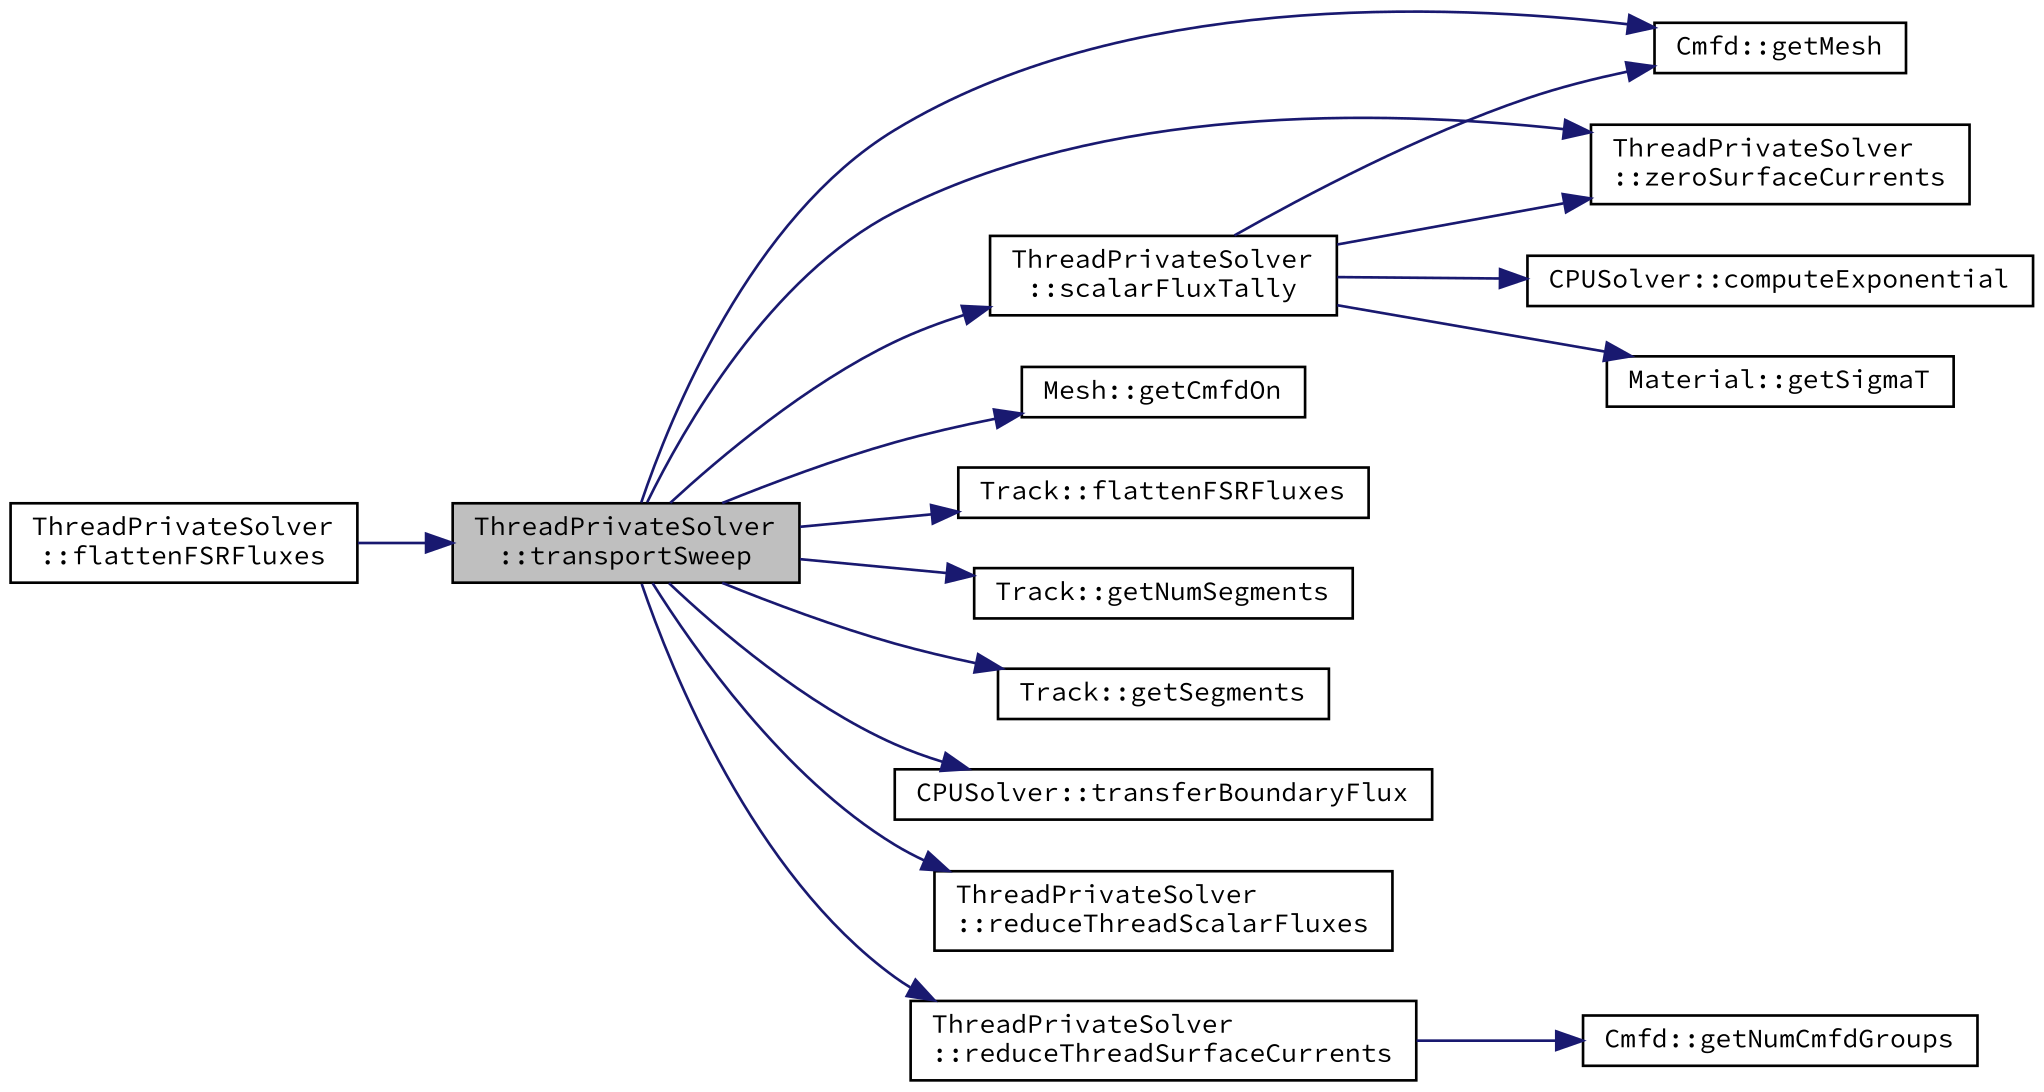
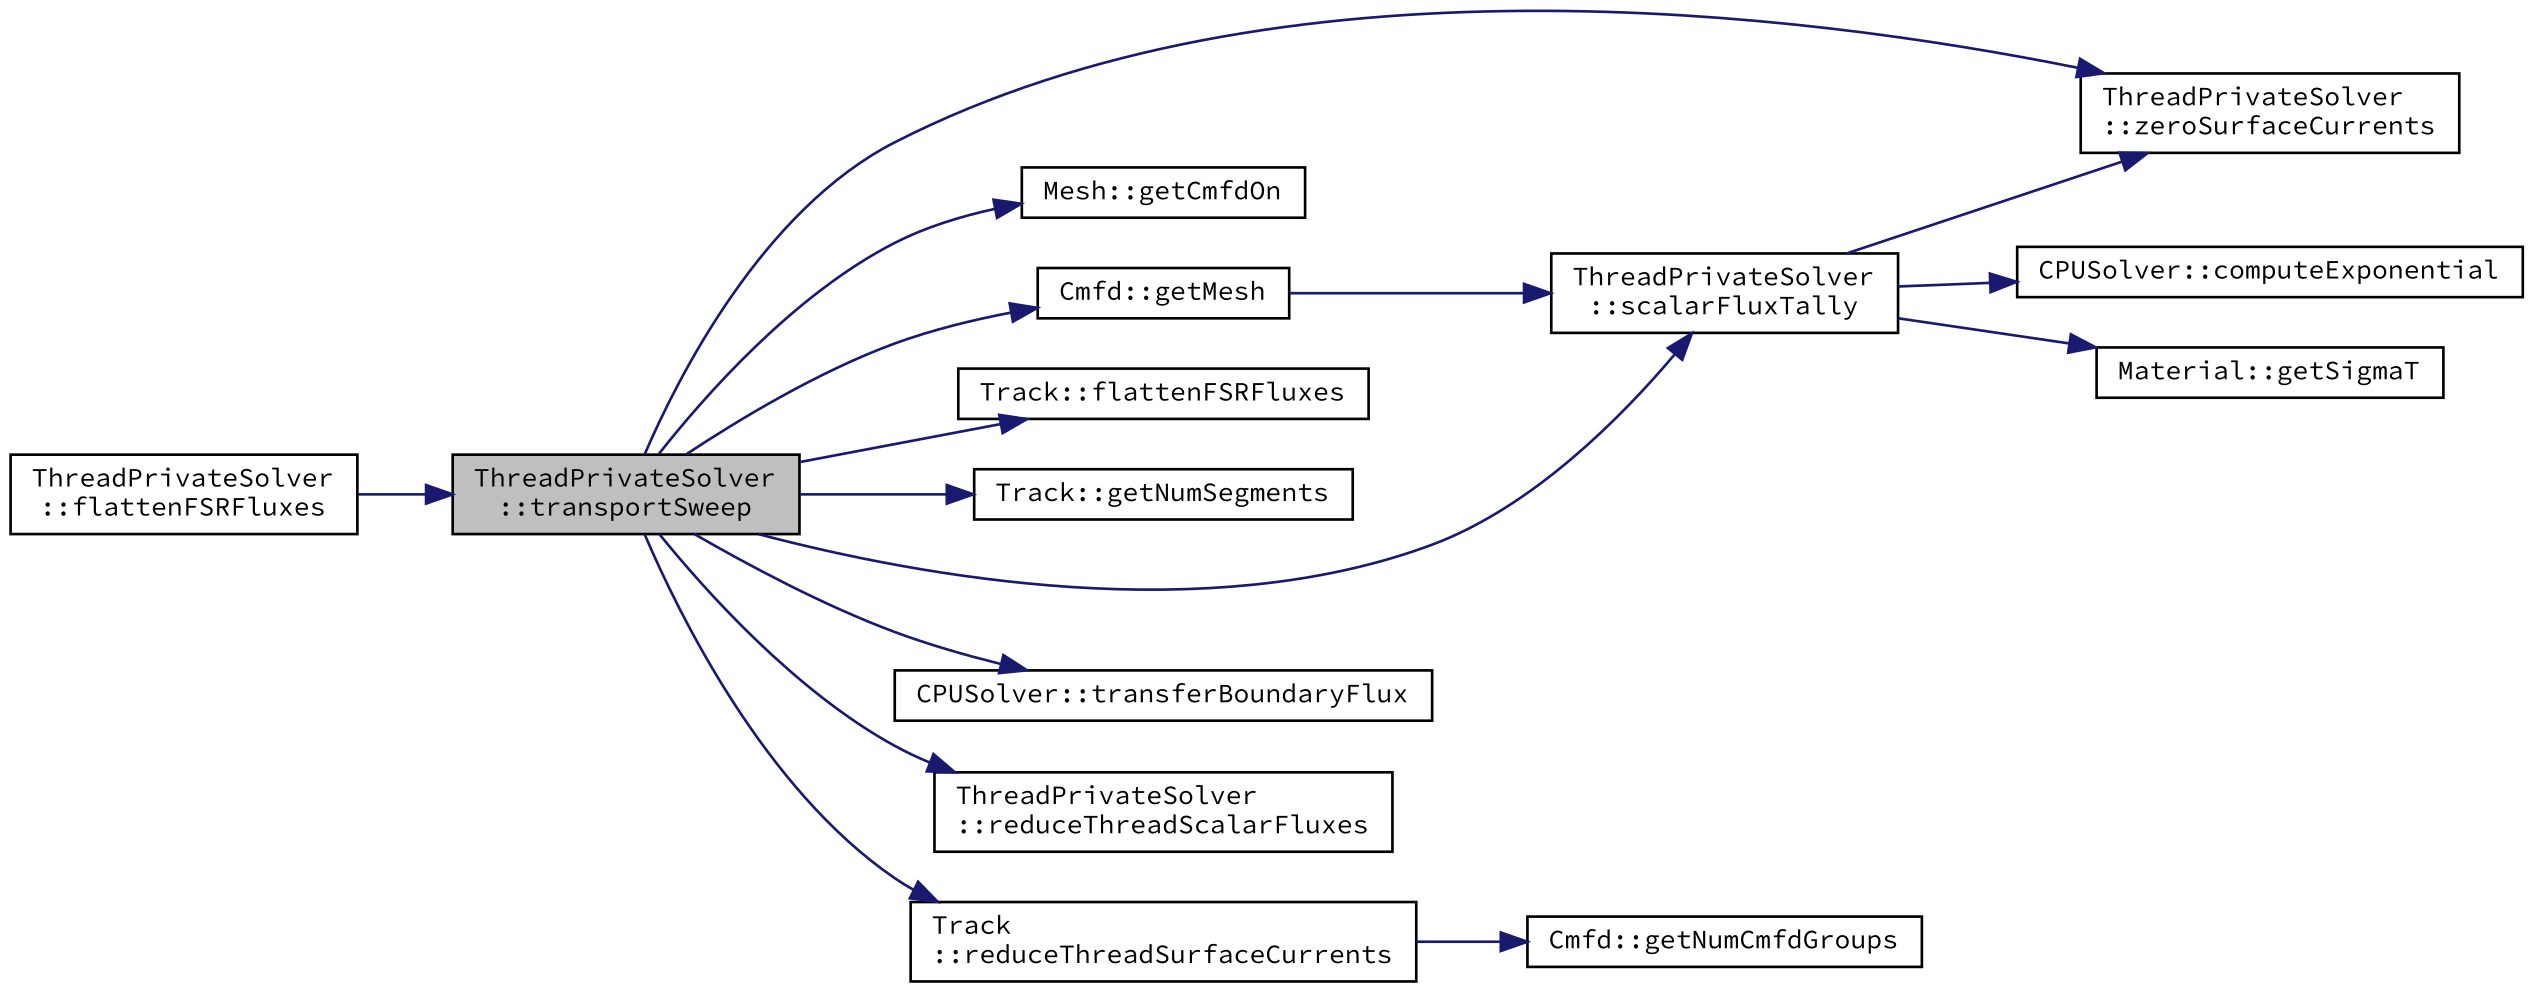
edge "ThreadPrivateSolver ::scalarFluxTally" -> "Cmfd::getMesh": reversed
node "Track::getSegments": removed
node "ThreadPrivateSolver ::reduceThreadSurfaceCurrents": label "ThreadPrivateSolver ::reduceThreadSurfaceCurrents" -> "Track ::reduceThreadSurfaceCurrents"
